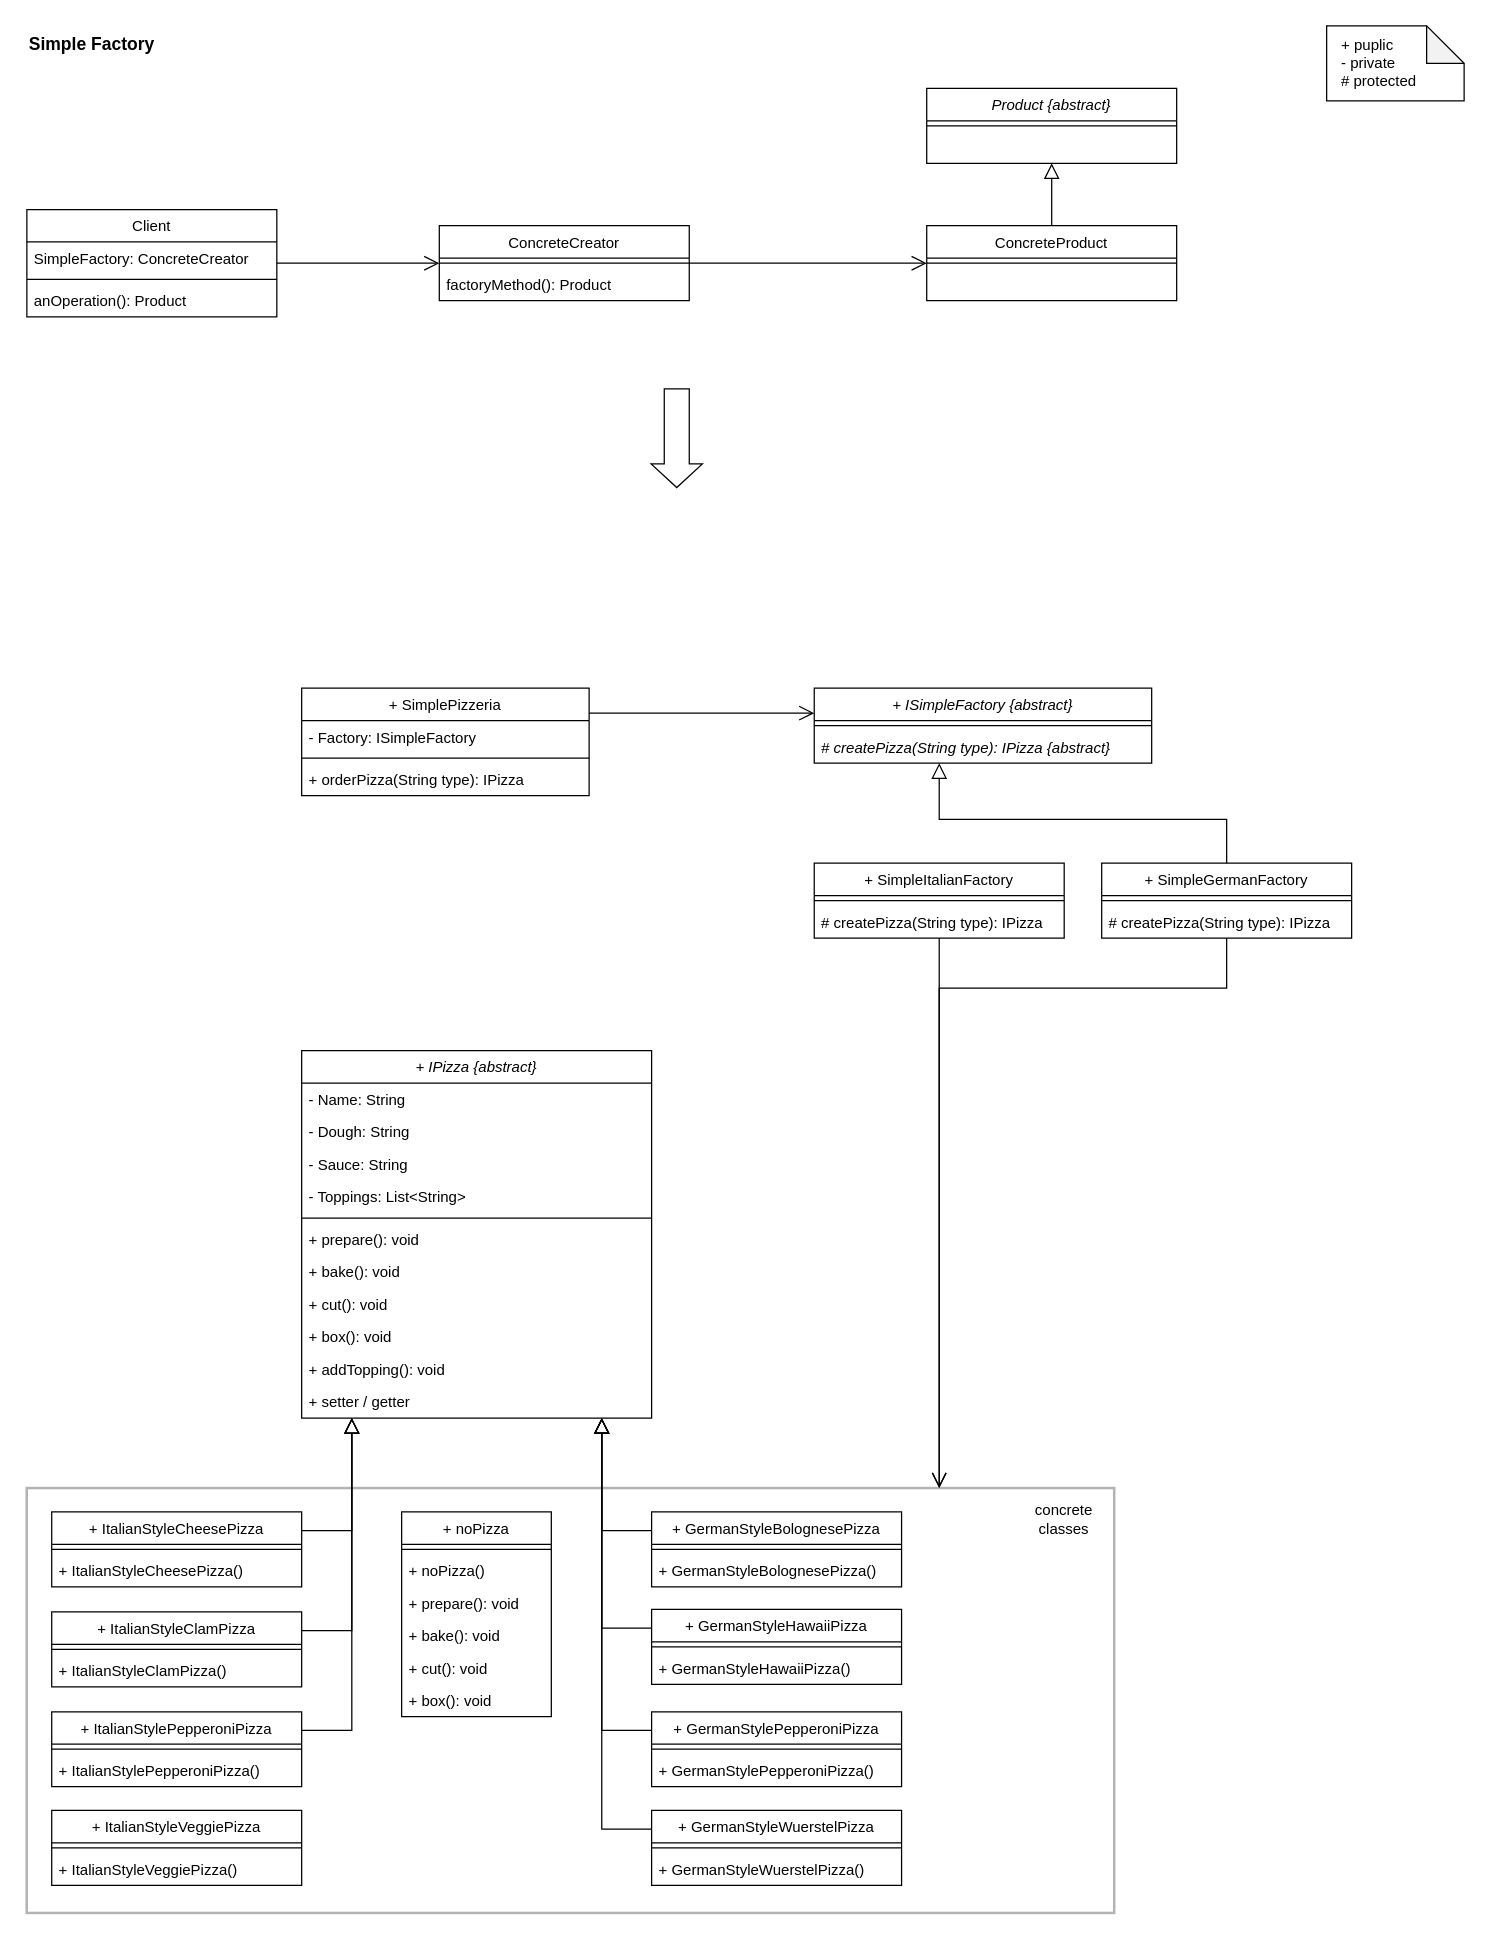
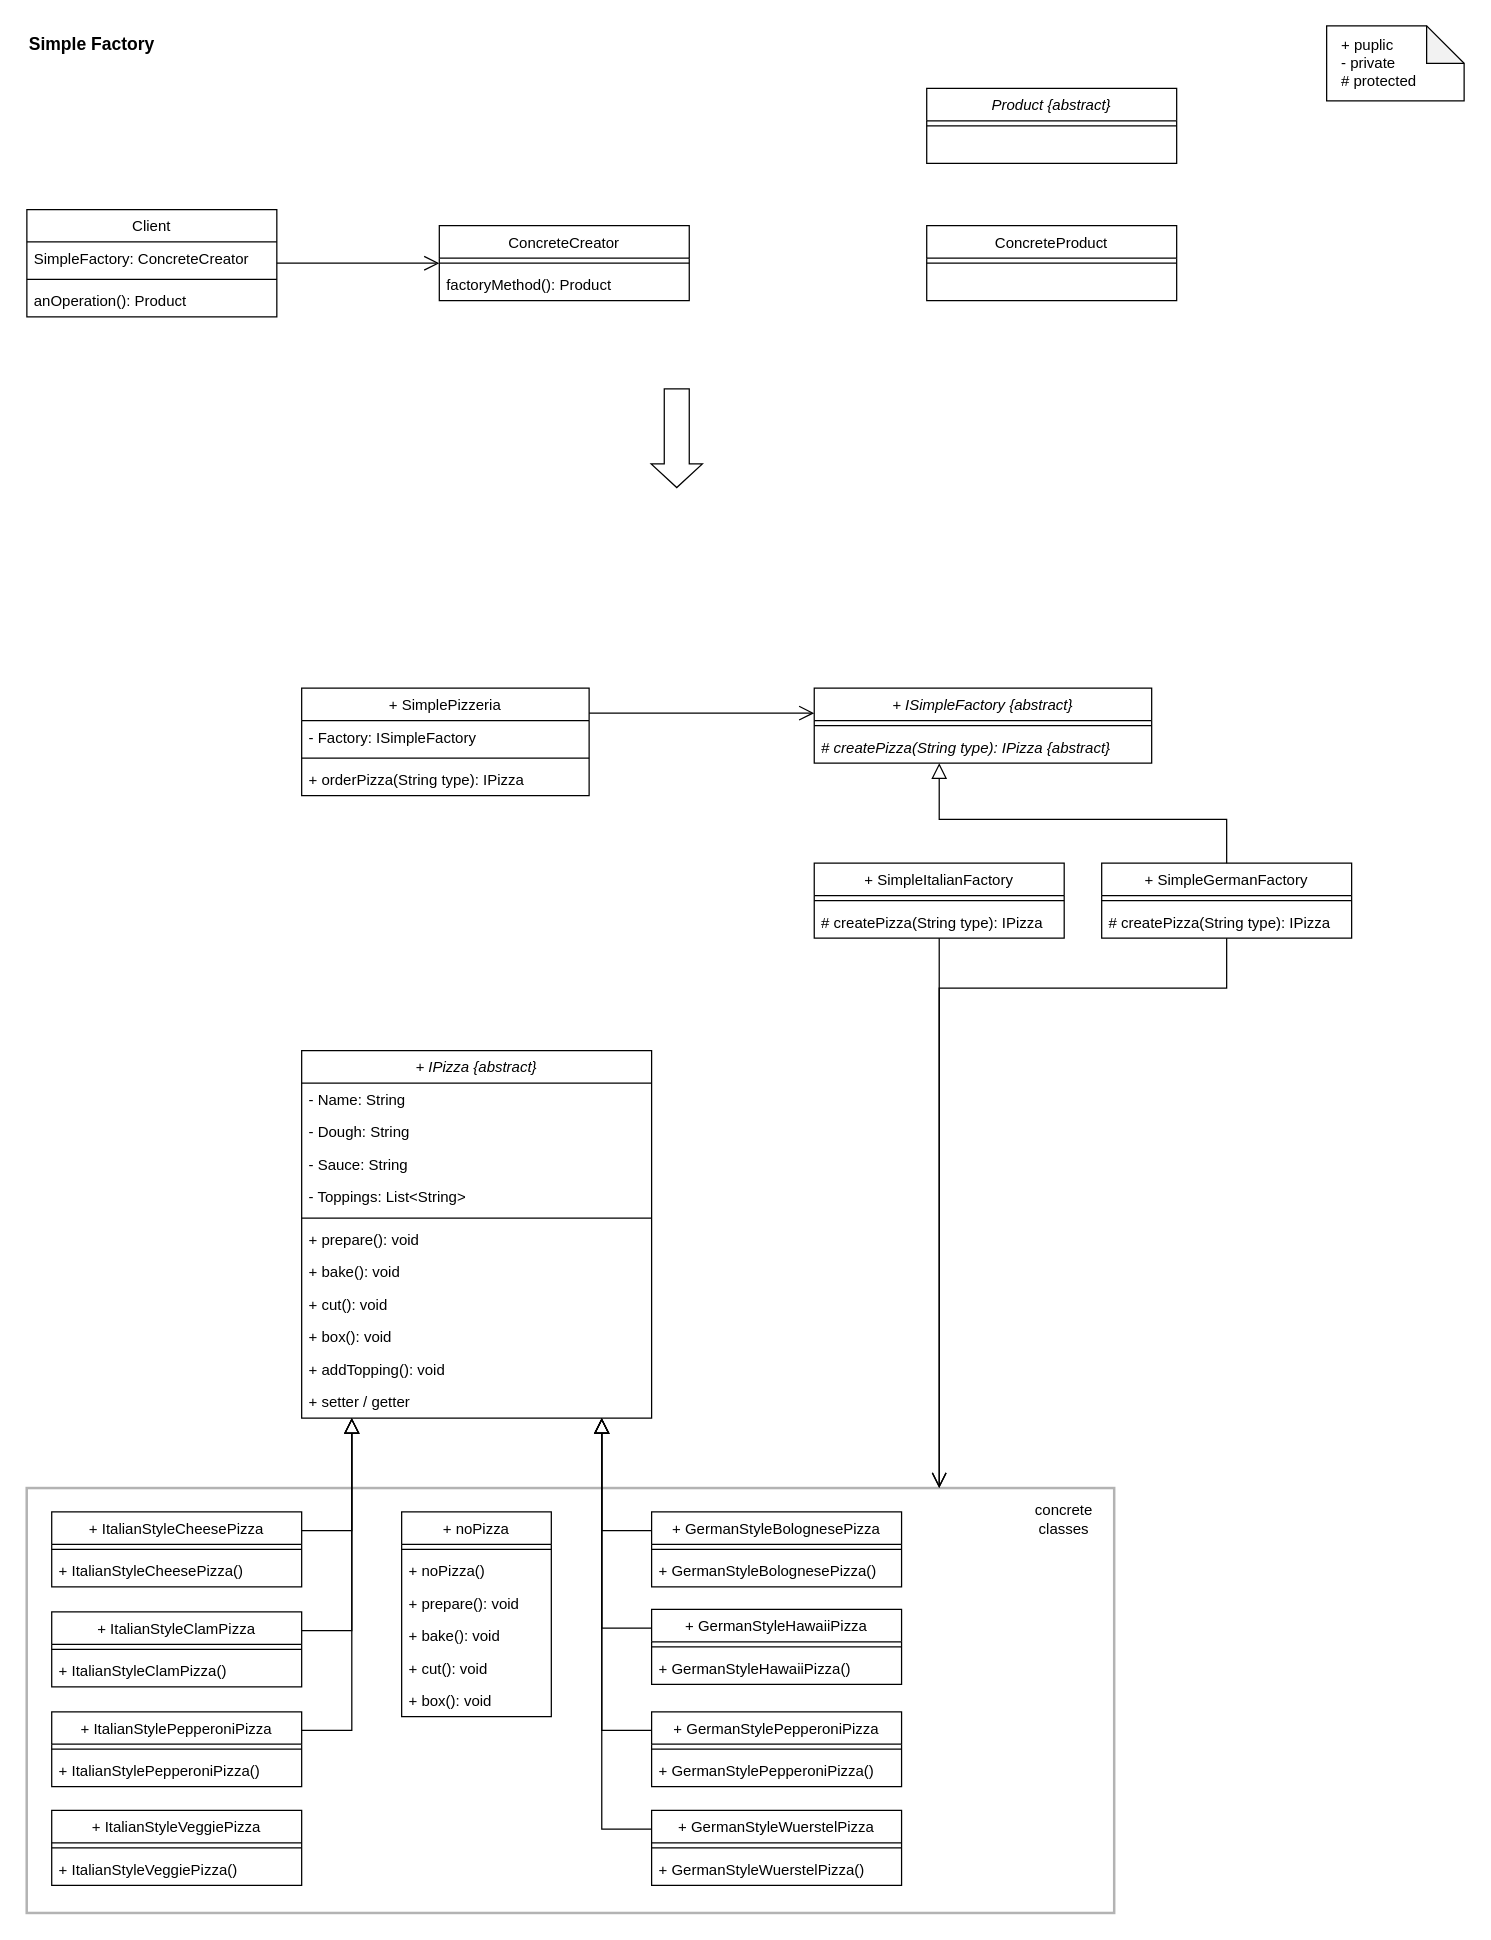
edge "ConcreteProduct" -> "Product {abstract}": removed
edge "ConcreteCreator" -> "ConcreteProduct": removed
